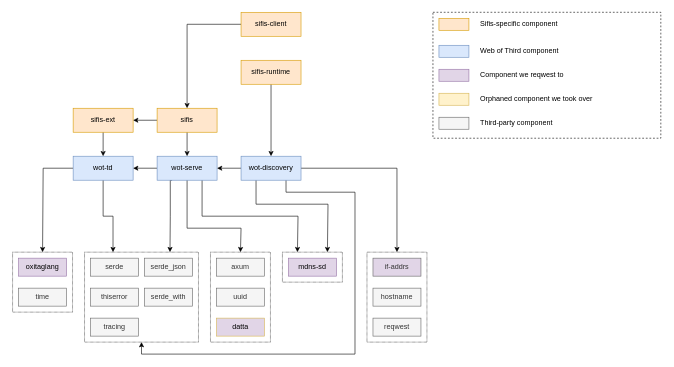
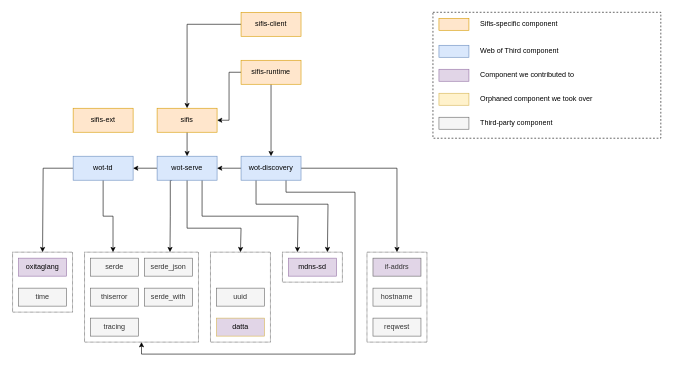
edge "sifis-runtime" -> "sifis": added
node "Component we reqwest to": label "Component we reqwest to" -> "Component we contributed to"
edge "sifis" -> "sifis-ext": removed
edge "sifis-ext" -> "wot-td": removed
node "axum": removed
